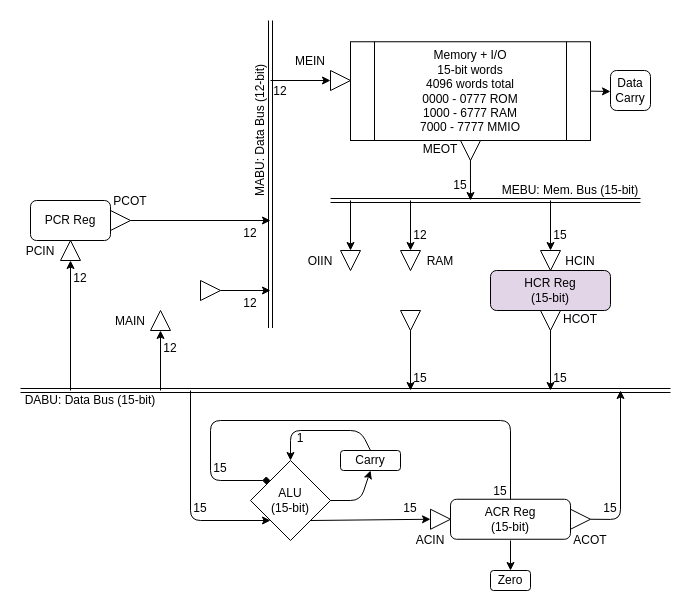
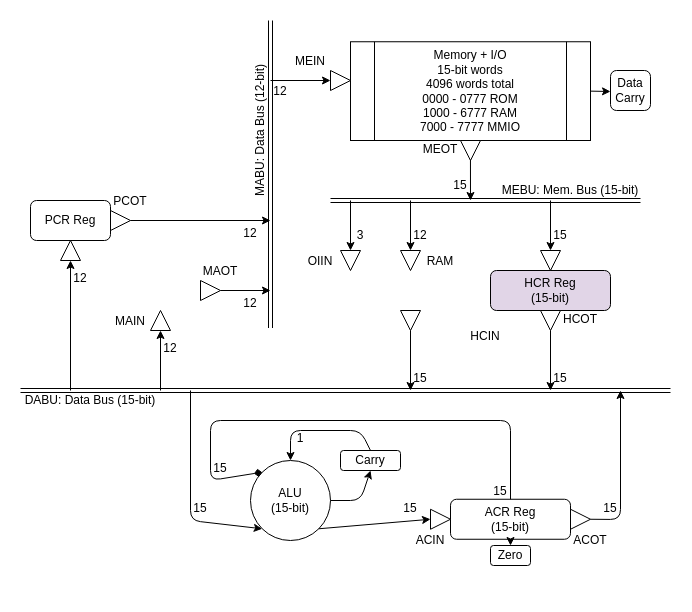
node "3": added
node "PCIN": removed
node "HCIN": moved (581, 262) -> (486, 337)
node "MAOT": added
node "ALU (15-bit)": shape diamond -> ellipse
node "Zero": moved (511, 581) -> (511, 556)
